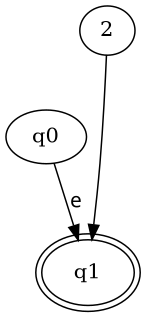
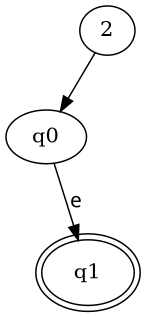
edge "2" -> "q1": now "2" -> "q0"
